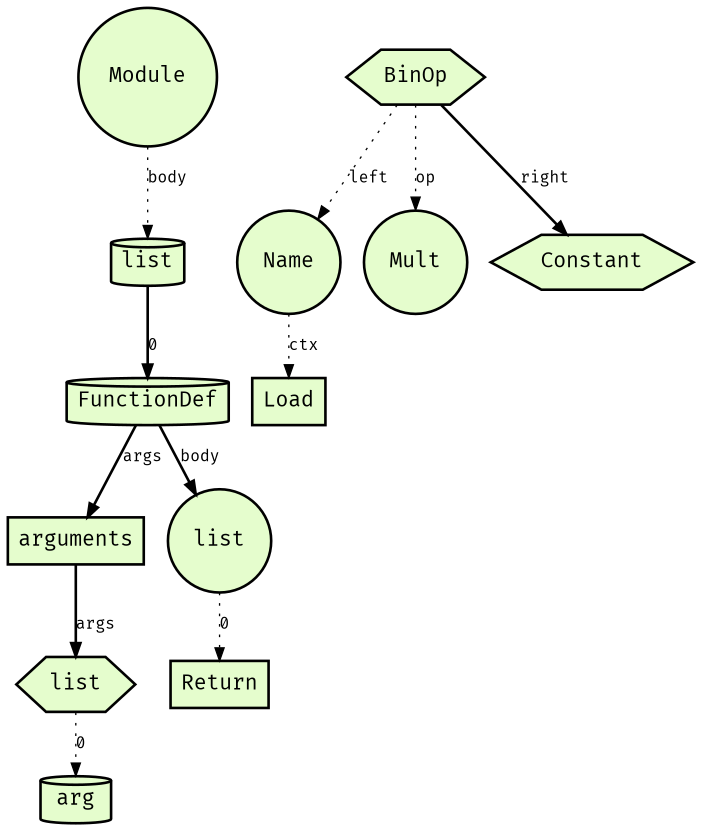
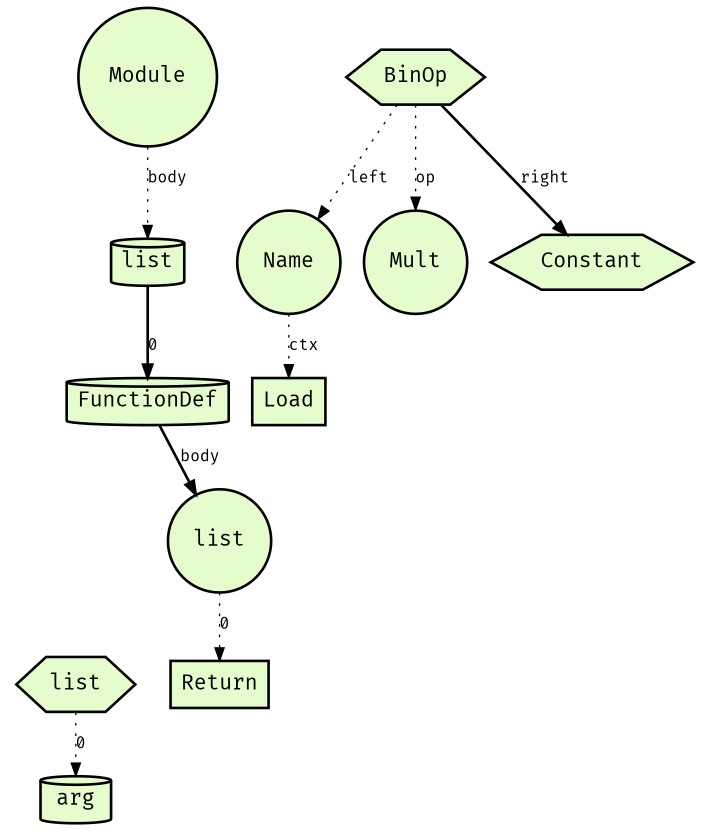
node "arguments": removed
